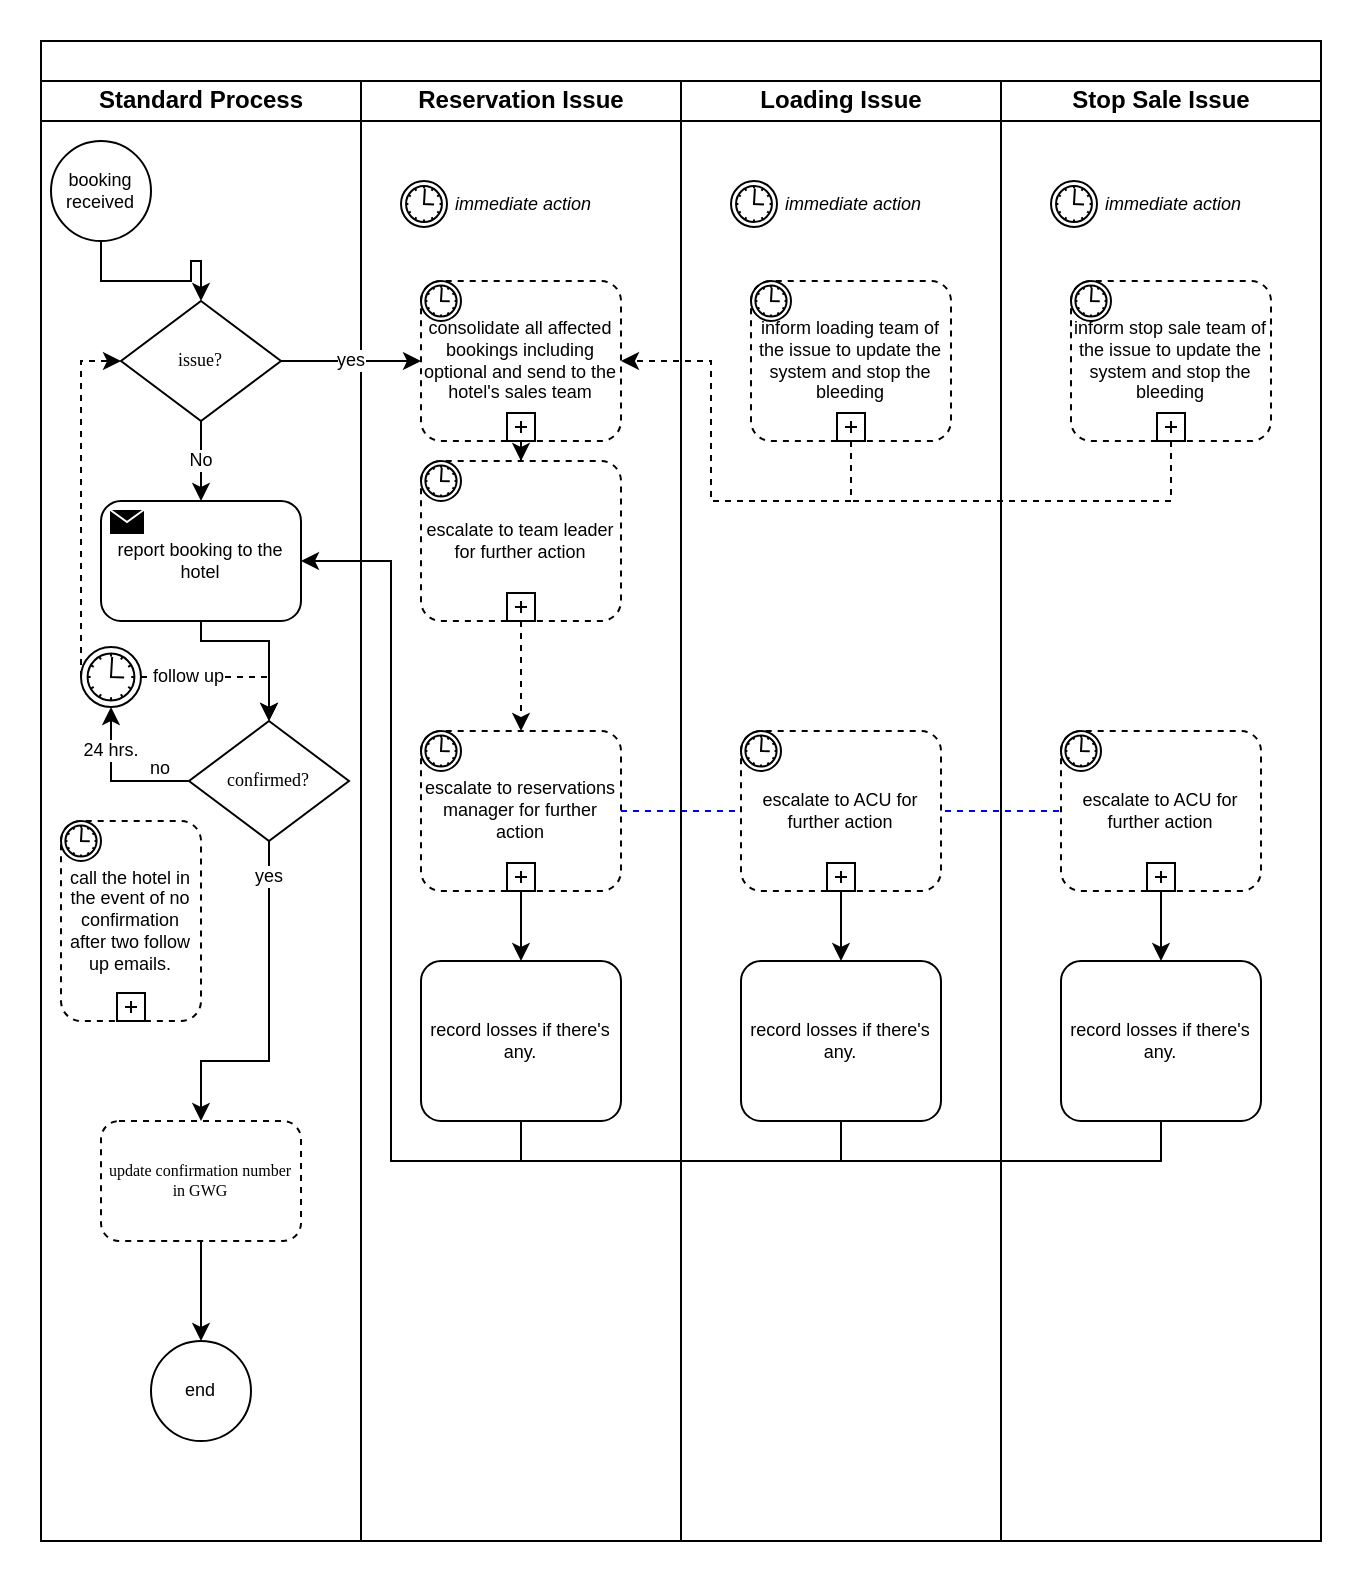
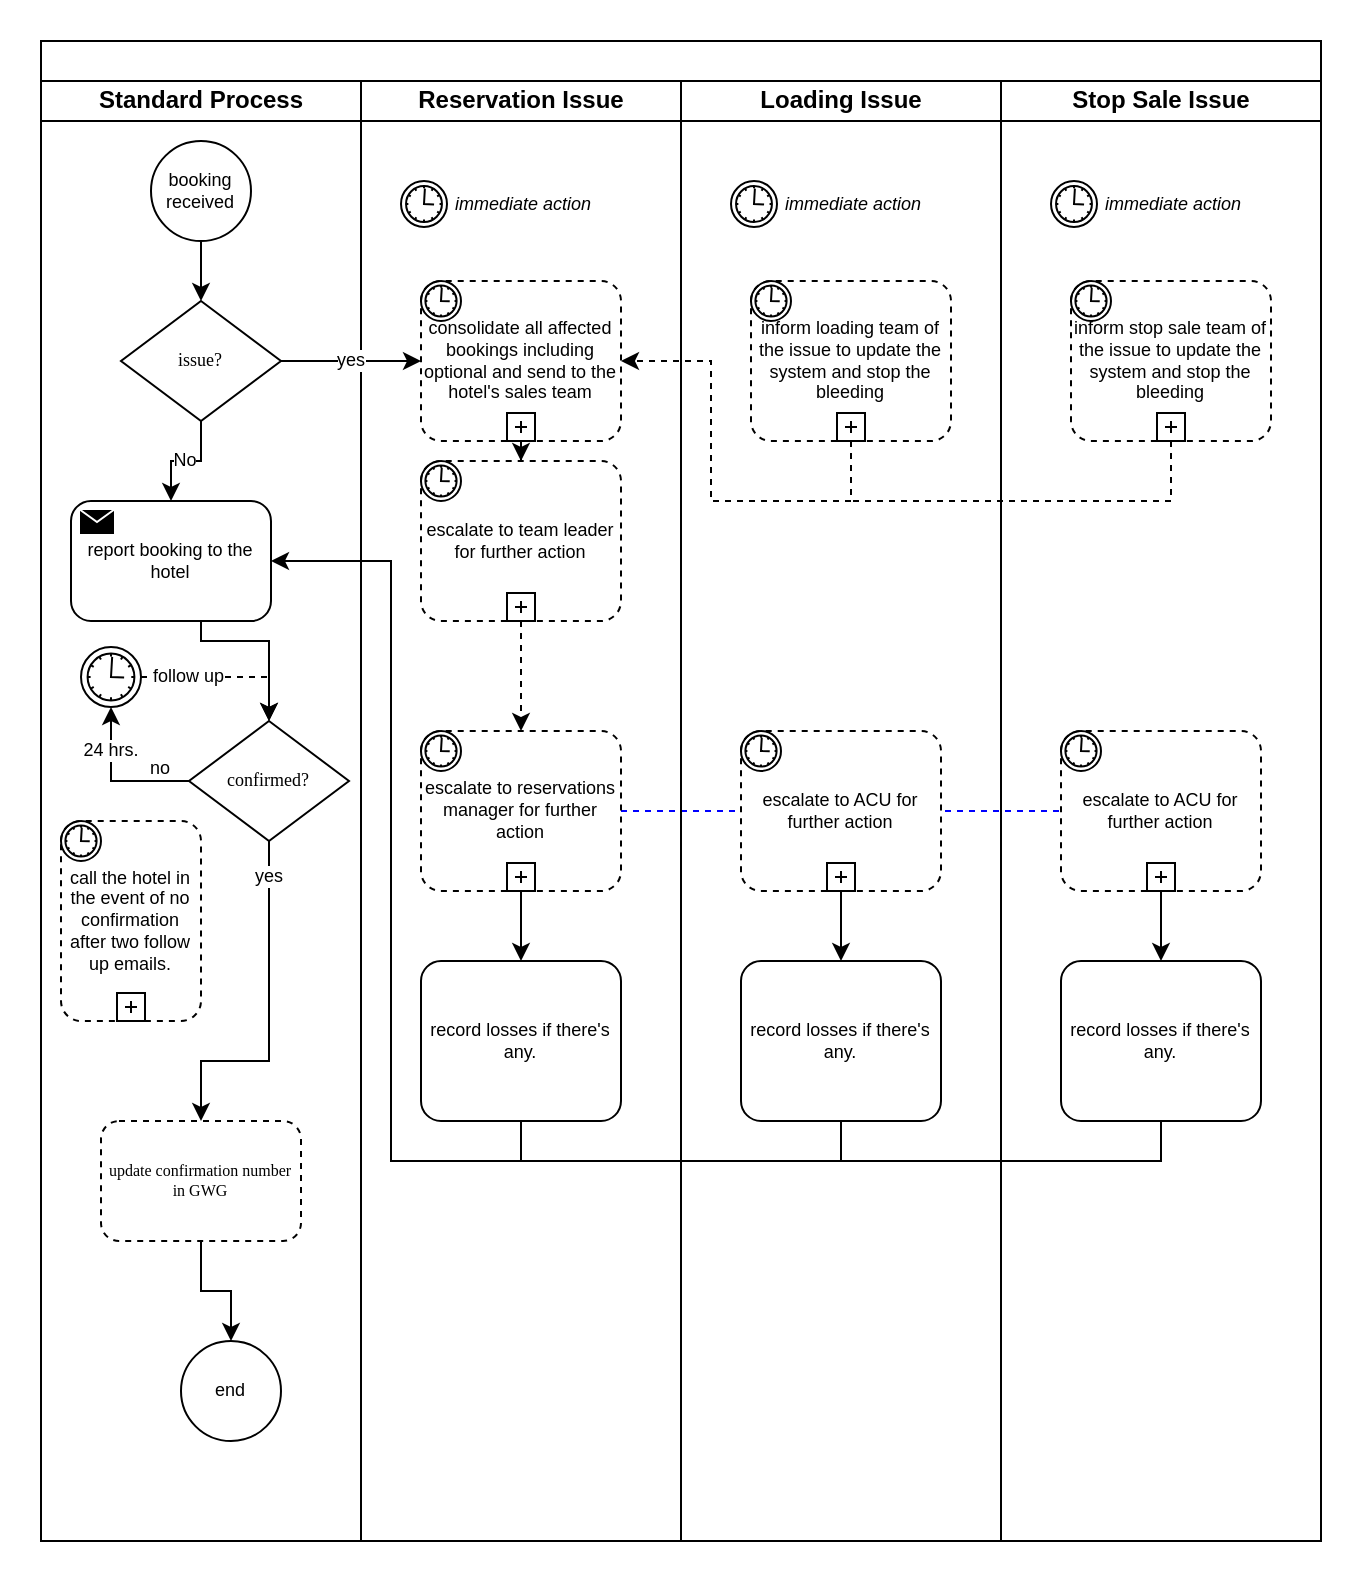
node "booking received": moved (101, 191) -> (201, 191)
edge "24 hrs." -> "issue?": removed
node "report booking to the hotel": moved (201, 561) -> (171, 561)
node "end": moved (201, 1391) -> (231, 1391)
